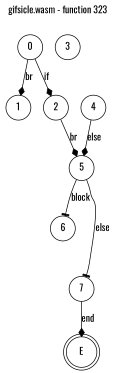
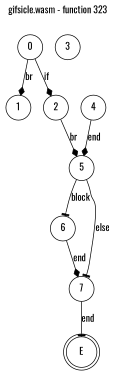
edge "4" -> "5": label "else" -> "end"
edge "6" -> "7": added, label "end"
edge "7" -> "E": arrowhead diamond -> tee
